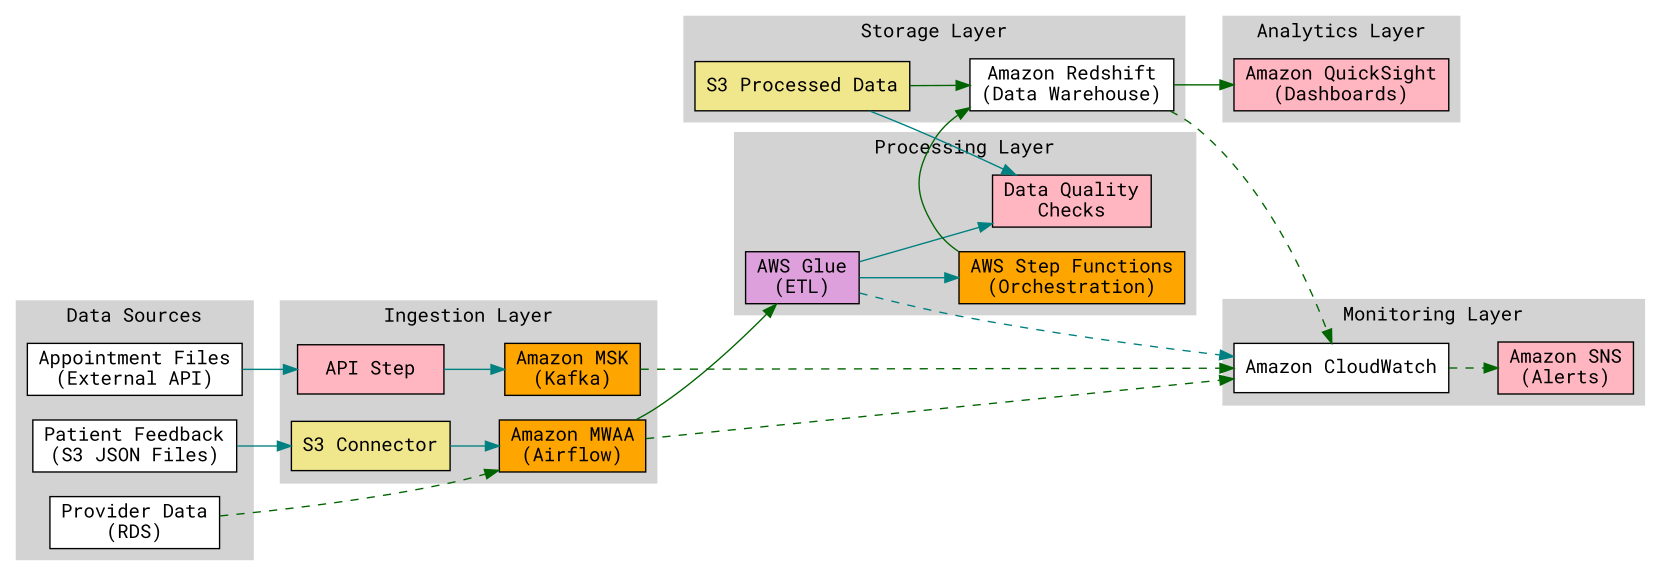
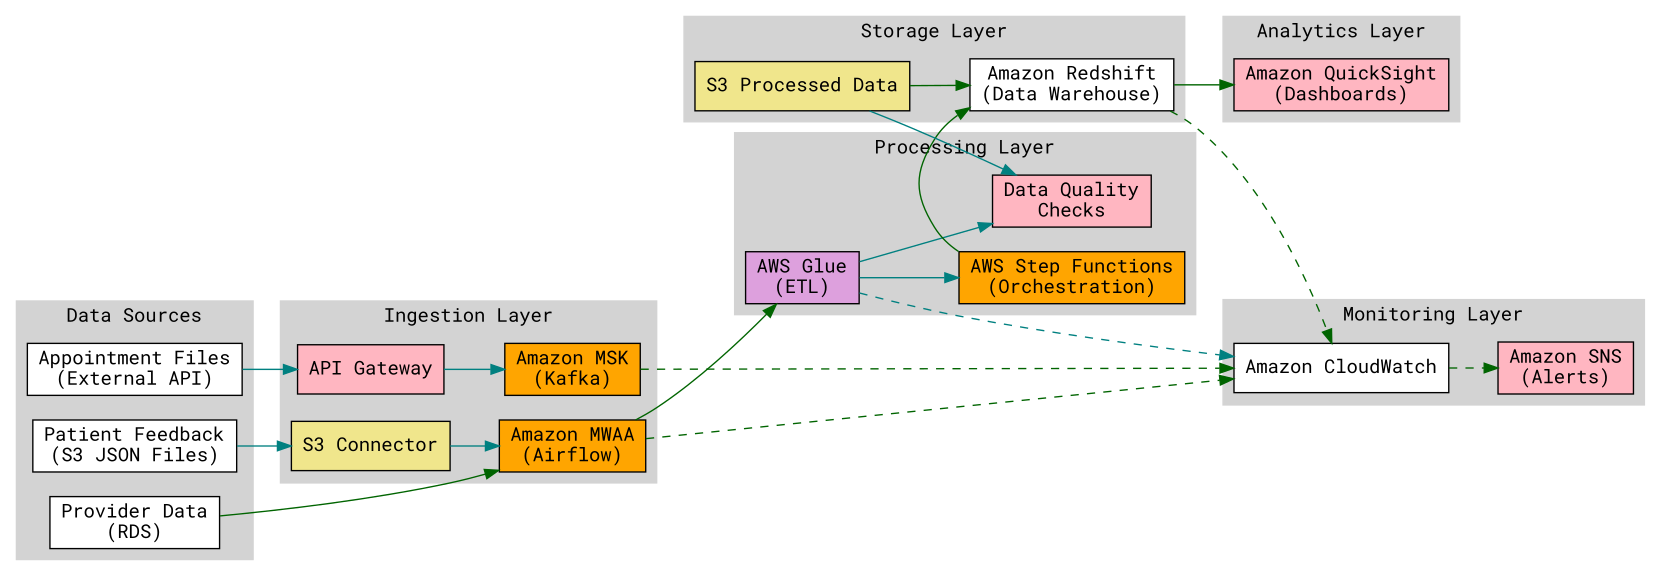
node "API Step": label "API Step" -> "API Gateway"
edge "Provider Data (RDS)" -> "Amazon MWAA (Airflow)": style dashed -> solid
